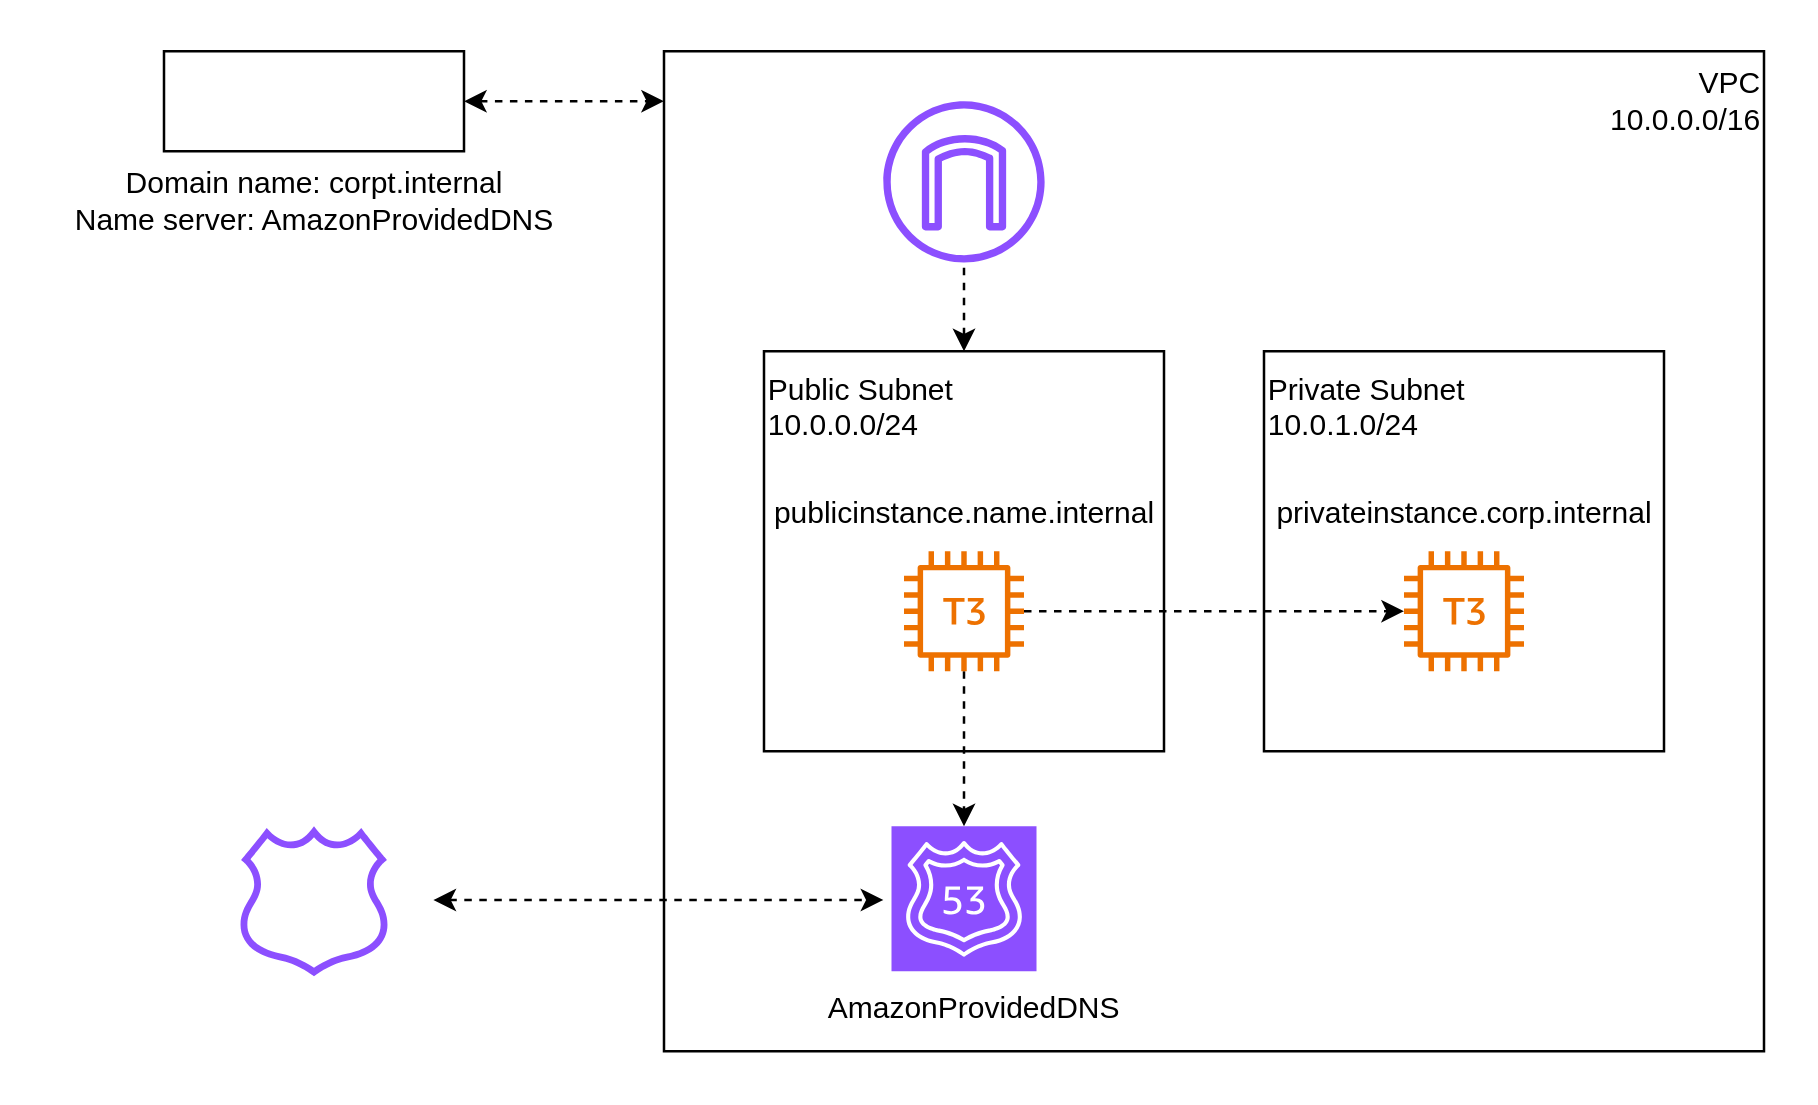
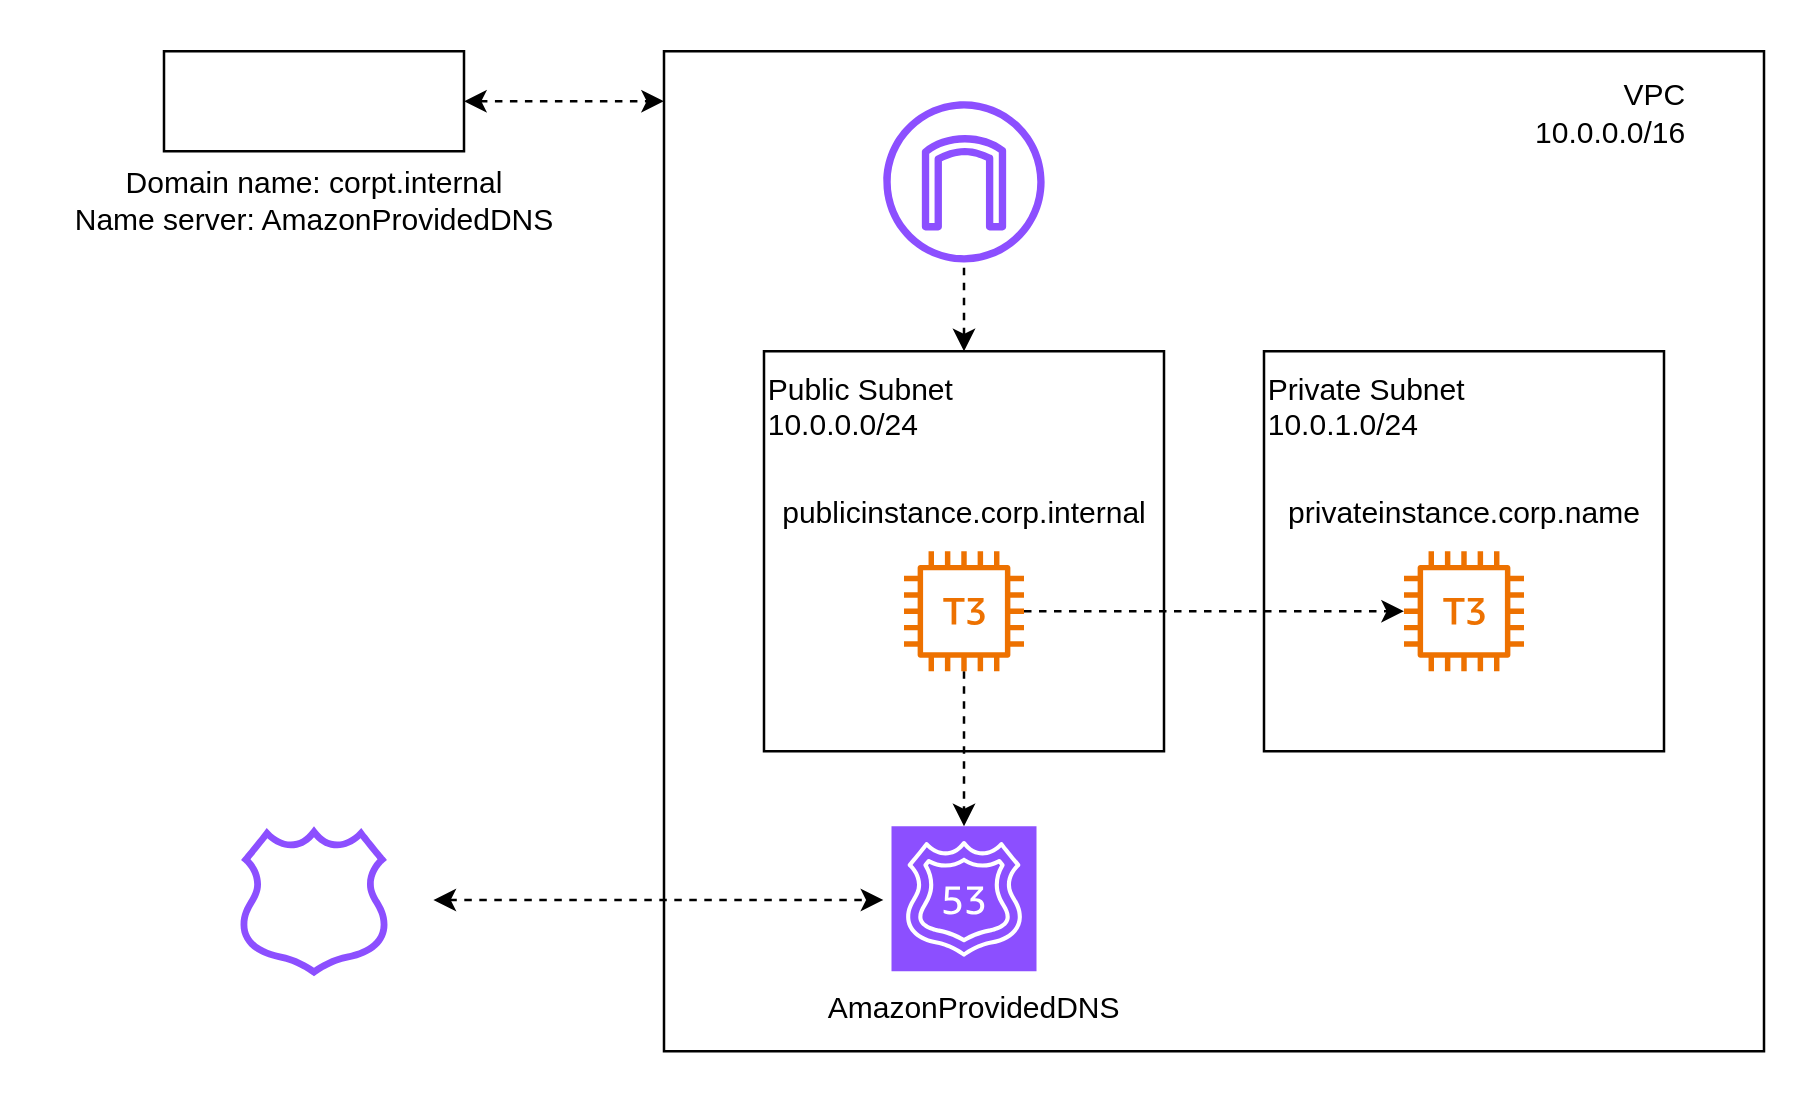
node "VPC 10.0.0.0/16": moved (1664, 101) -> (1589, 114)
node "publicinstance.name.internal": label "publicinstance.name.internal" -> "publicinstance.corp.internal"
node "privateinstance.corp.internal": label "privateinstance.corp.internal" -> "privateinstance.corp.name"
